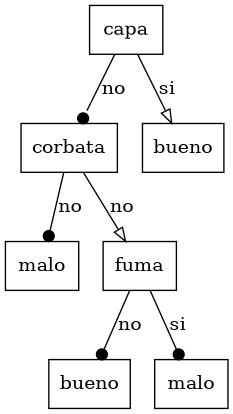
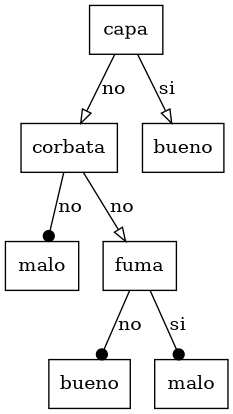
edge "capa" -> "corbata": arrowhead dot -> onormal
